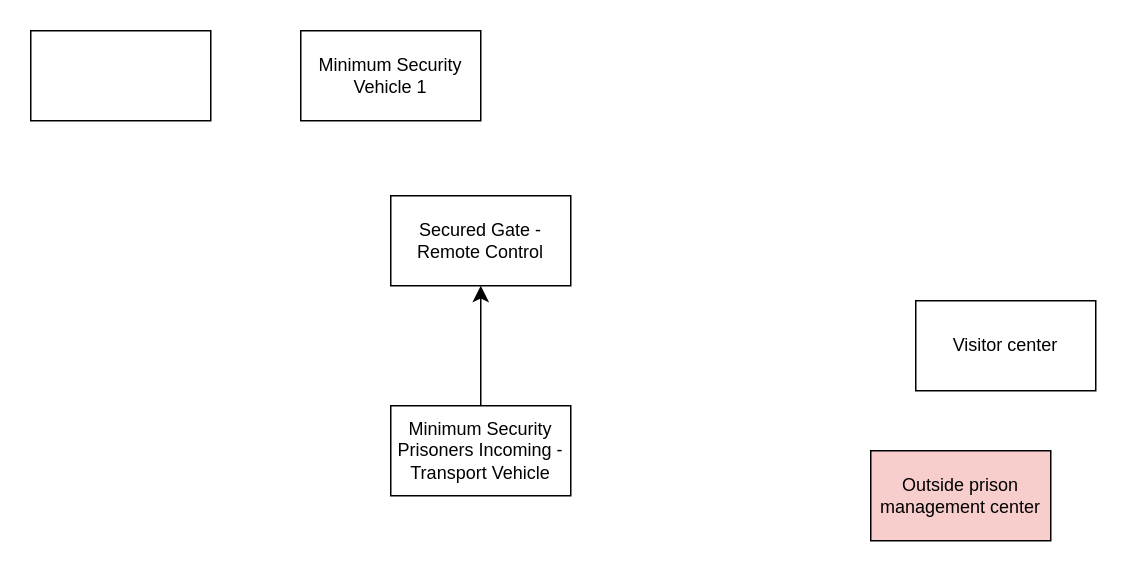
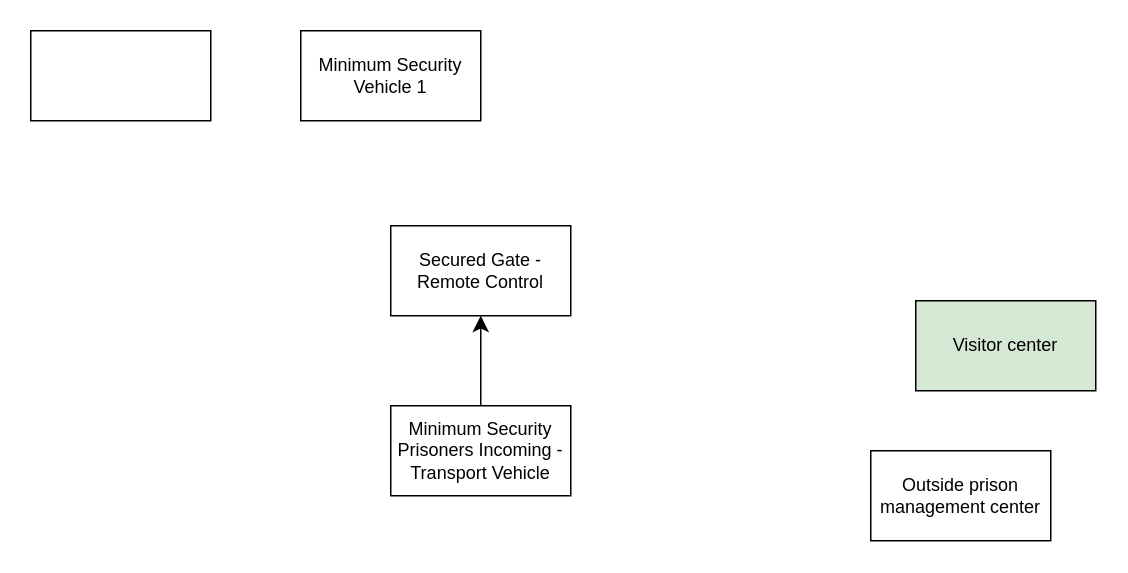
node "Secured Gate - Remote Control": moved (481, 241) -> (481, 271)
node "Visitor center": fillcolor #ffffff -> #d5e8d4
node "Outside prison management center": fillcolor #f8cecc -> #ffffff
